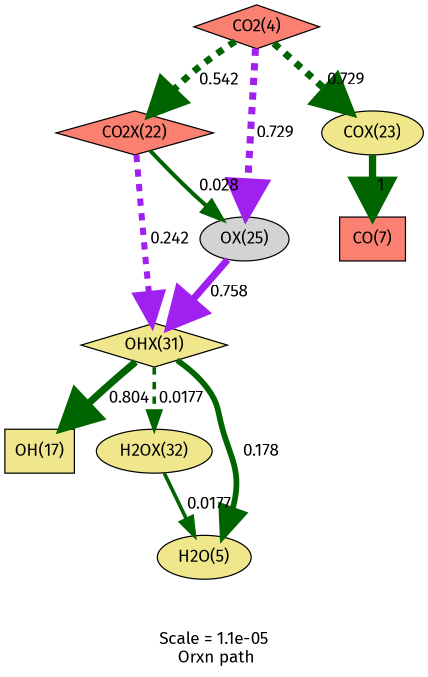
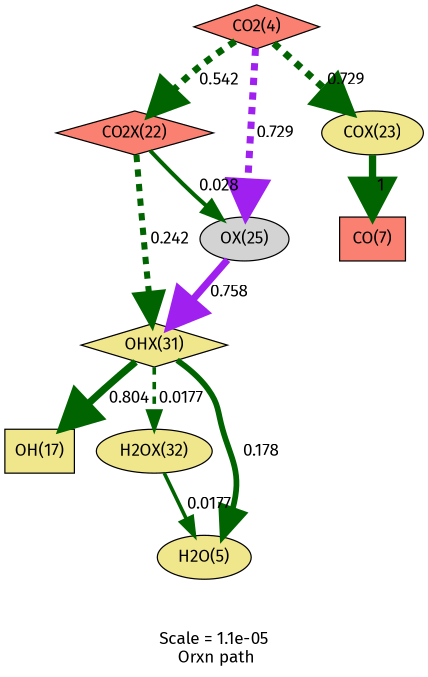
edge "CO2X(22)" -> "OHX(31)": color purple -> darkgreen
